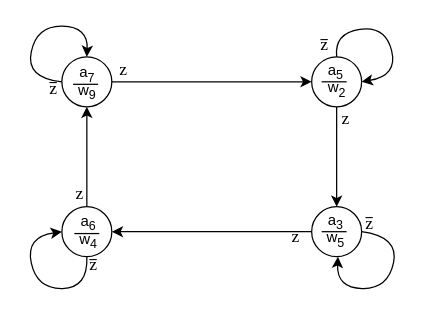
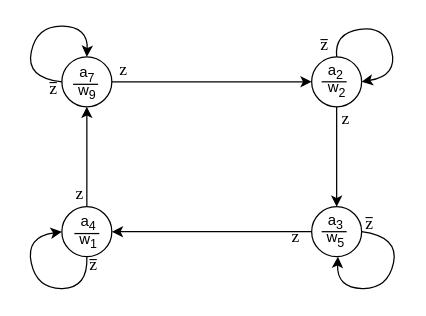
node "a5": label "a5" -> "a2"
node "a6": label "a6" -> "a4"
node "w4": label "w4" -> "w1"
